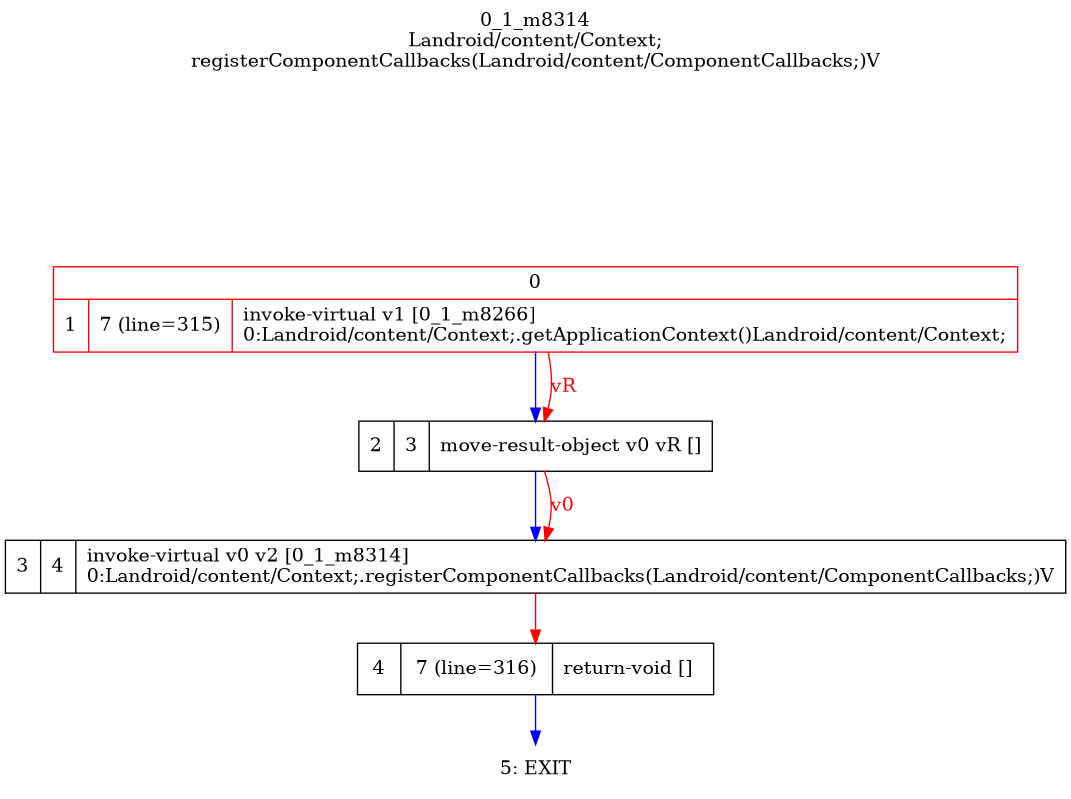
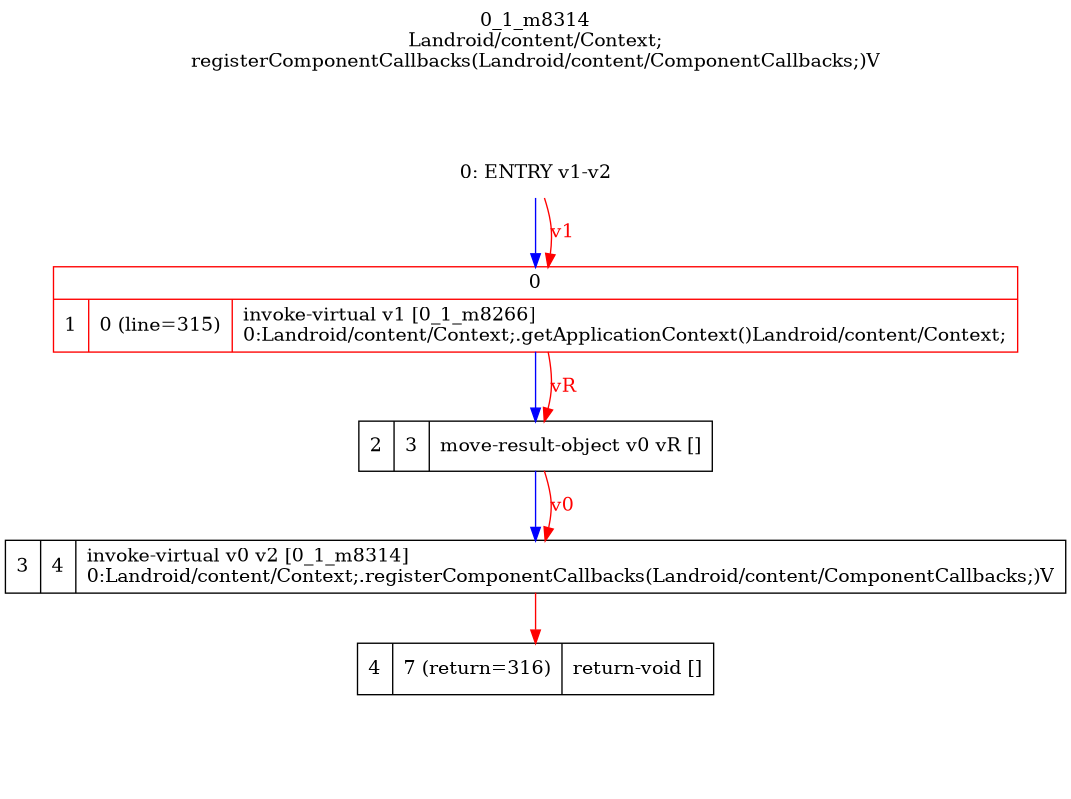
node "0: ENTRY v1-v2": added
node "0": text "7 (line=315)" -> "0 (line=315)"
node "4": text "7 (line=316)" -> "7 (return=316)"
node "5: EXIT": removed
